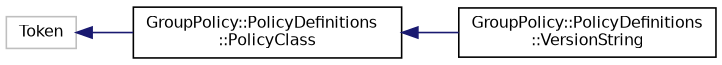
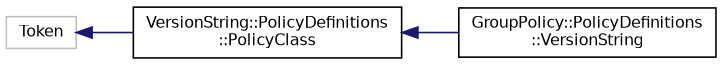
node "GroupPolicy::PolicyDefinitions ::PolicyClass": label "GroupPolicy::PolicyDefinitions ::PolicyClass" -> "VersionString::PolicyDefinitions ::PolicyClass"
